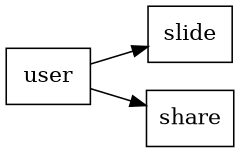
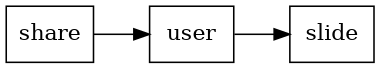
edge "user" -> "share": reversed
